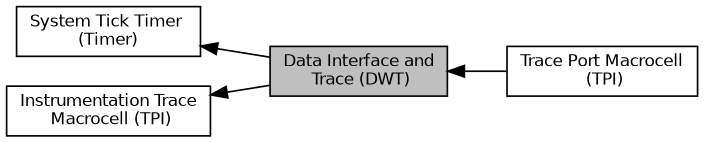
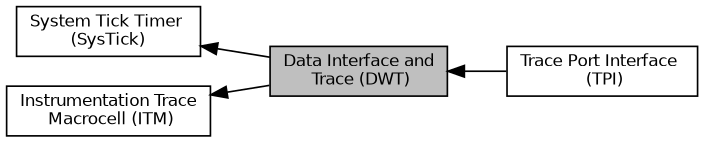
node "System Tick Timer (Timer)": label "System Tick Timer (Timer)" -> "System Tick Timer (SysTick)"
node "Trace Port Macrocell (TPI)": label "Trace Port Macrocell (TPI)" -> "Trace Port Interface (TPI)"
node "Instrumentation Trace Macrocell (TPI)": label "Instrumentation Trace Macrocell (TPI)" -> "Instrumentation Trace Macrocell (ITM)"
